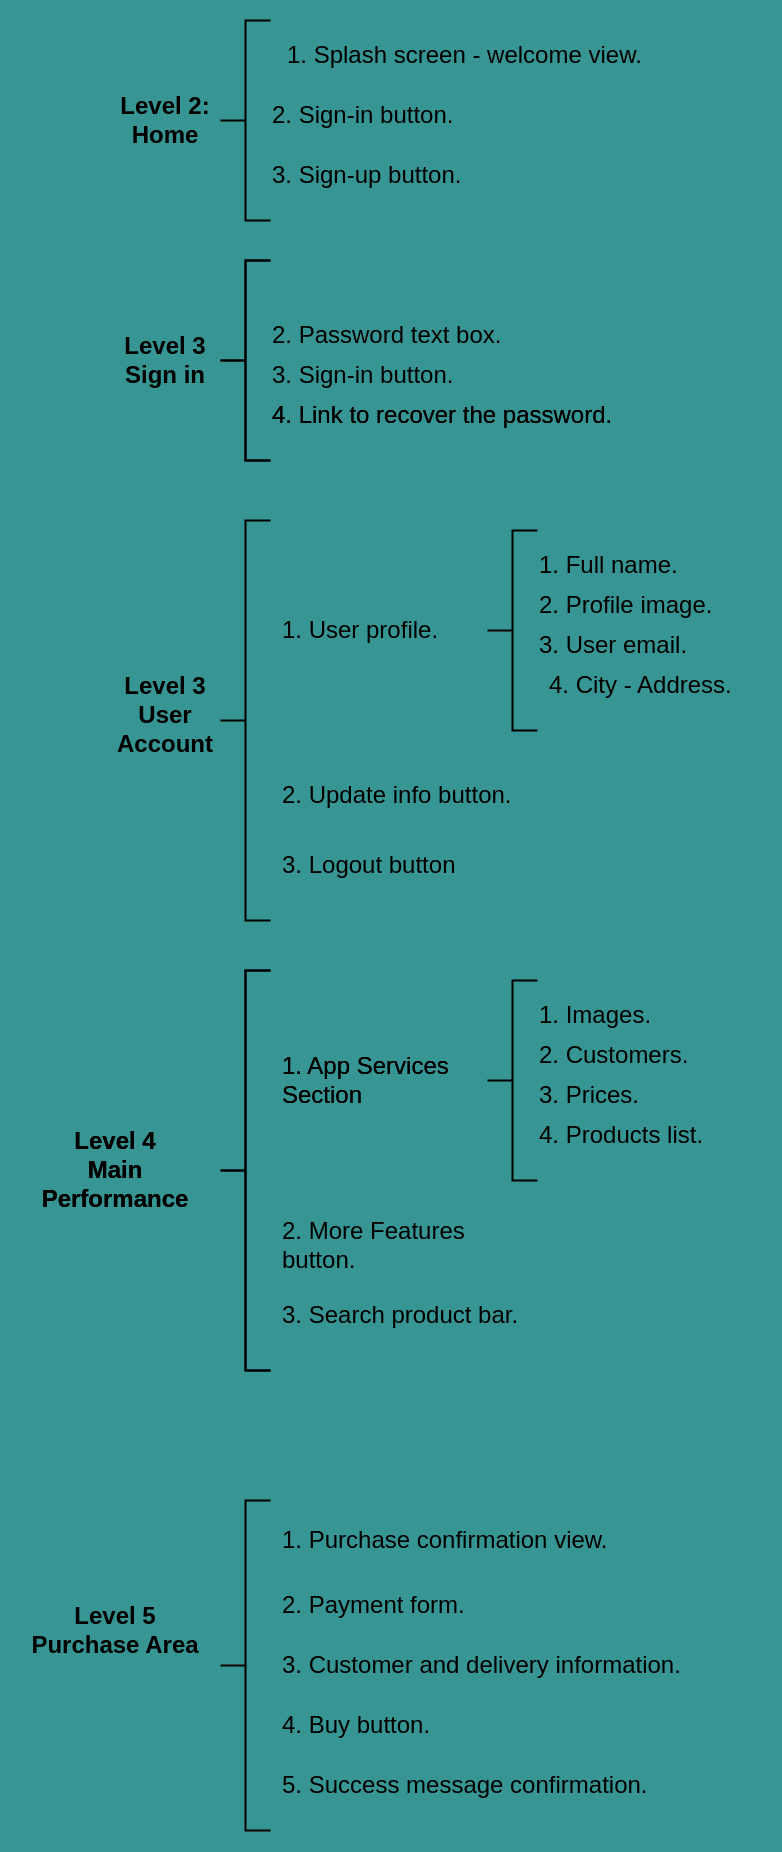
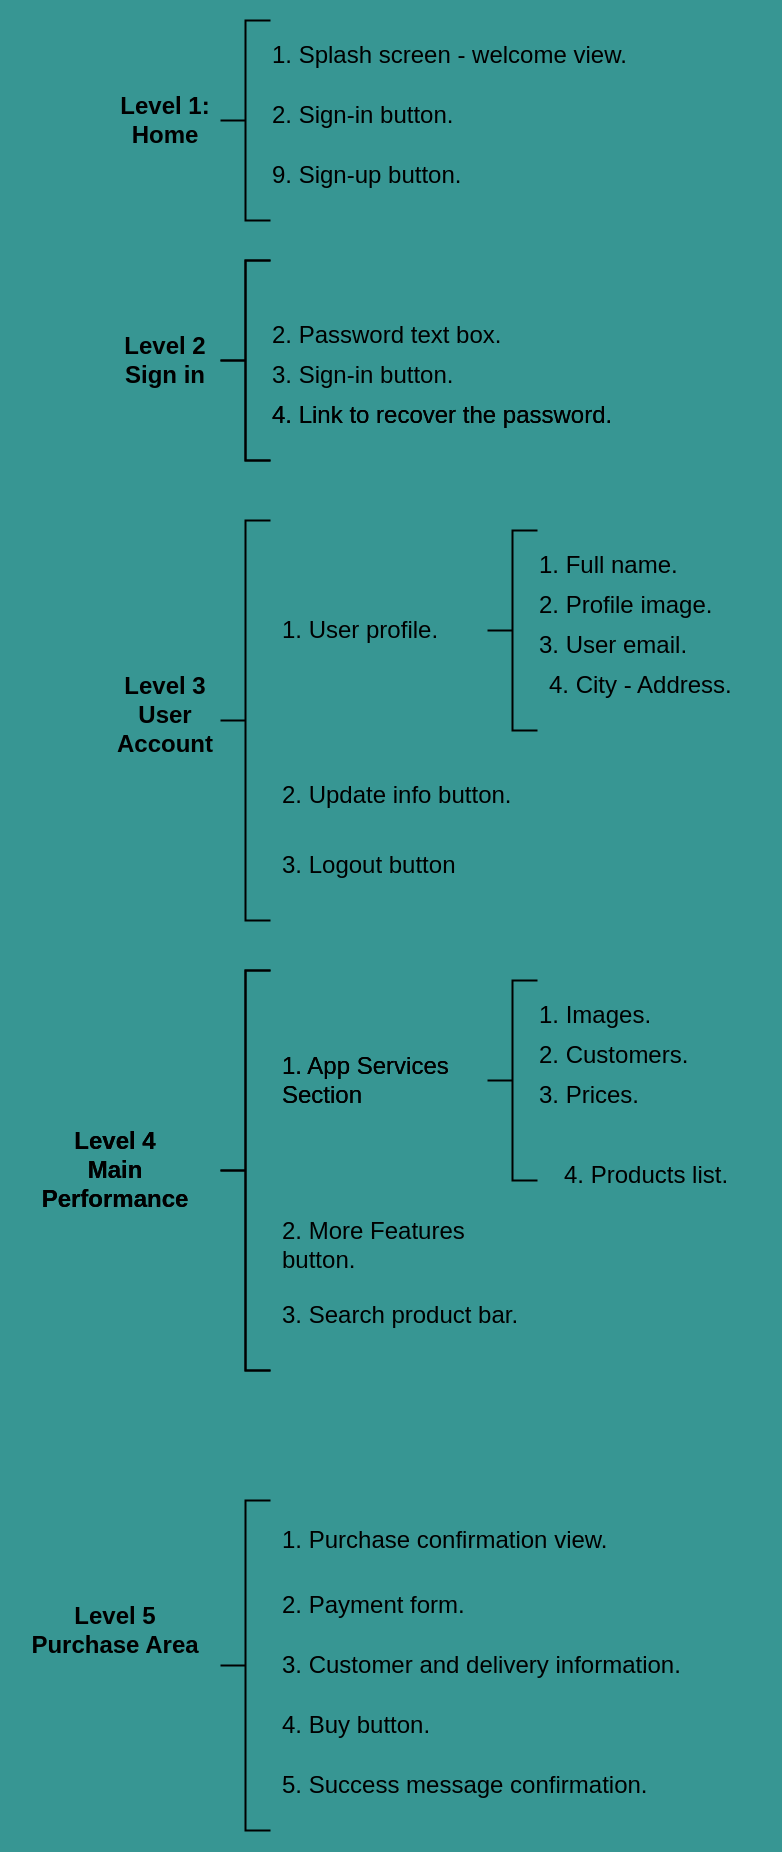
node "1. Splash screen - welcome view.": moved (476, 56) -> (461, 56)
node "Level 2: Home": label "Level 2: Home" -> "Level 1: Home"
node "3. Sign-up button.": label "3. Sign-up button." -> "9. Sign-up button."
node "Level 3 Sign in": label "Level 3 Sign in" -> "Level 2 Sign in"
node "4. Products list.": moved (644, 1136) -> (669, 1176)
